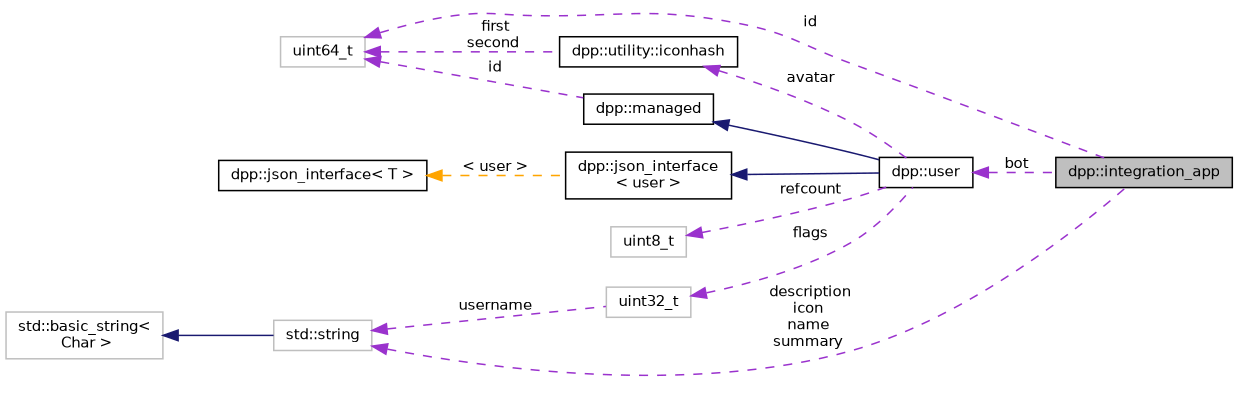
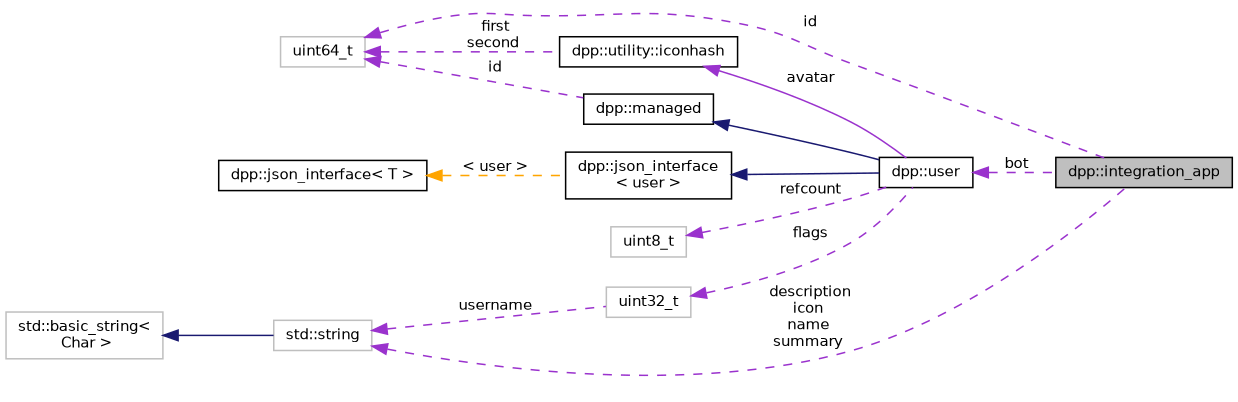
edge "dpp::user" -> "dpp::utility::iconhash": style dashed -> solid
